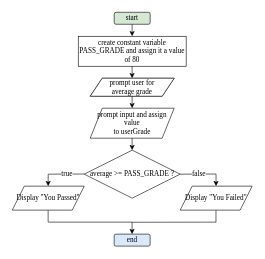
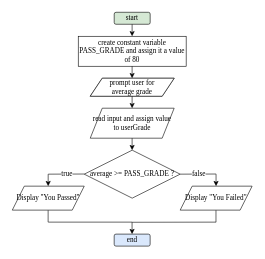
node "prompt input and assign value to userGrade": label "prompt input and assign value to userGrade" -> "read input and assign value to userGrade"
